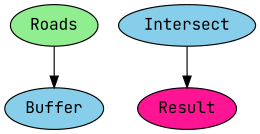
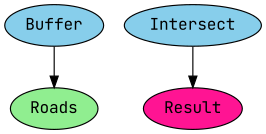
edge "Roads" -> "Buffer": reversed
